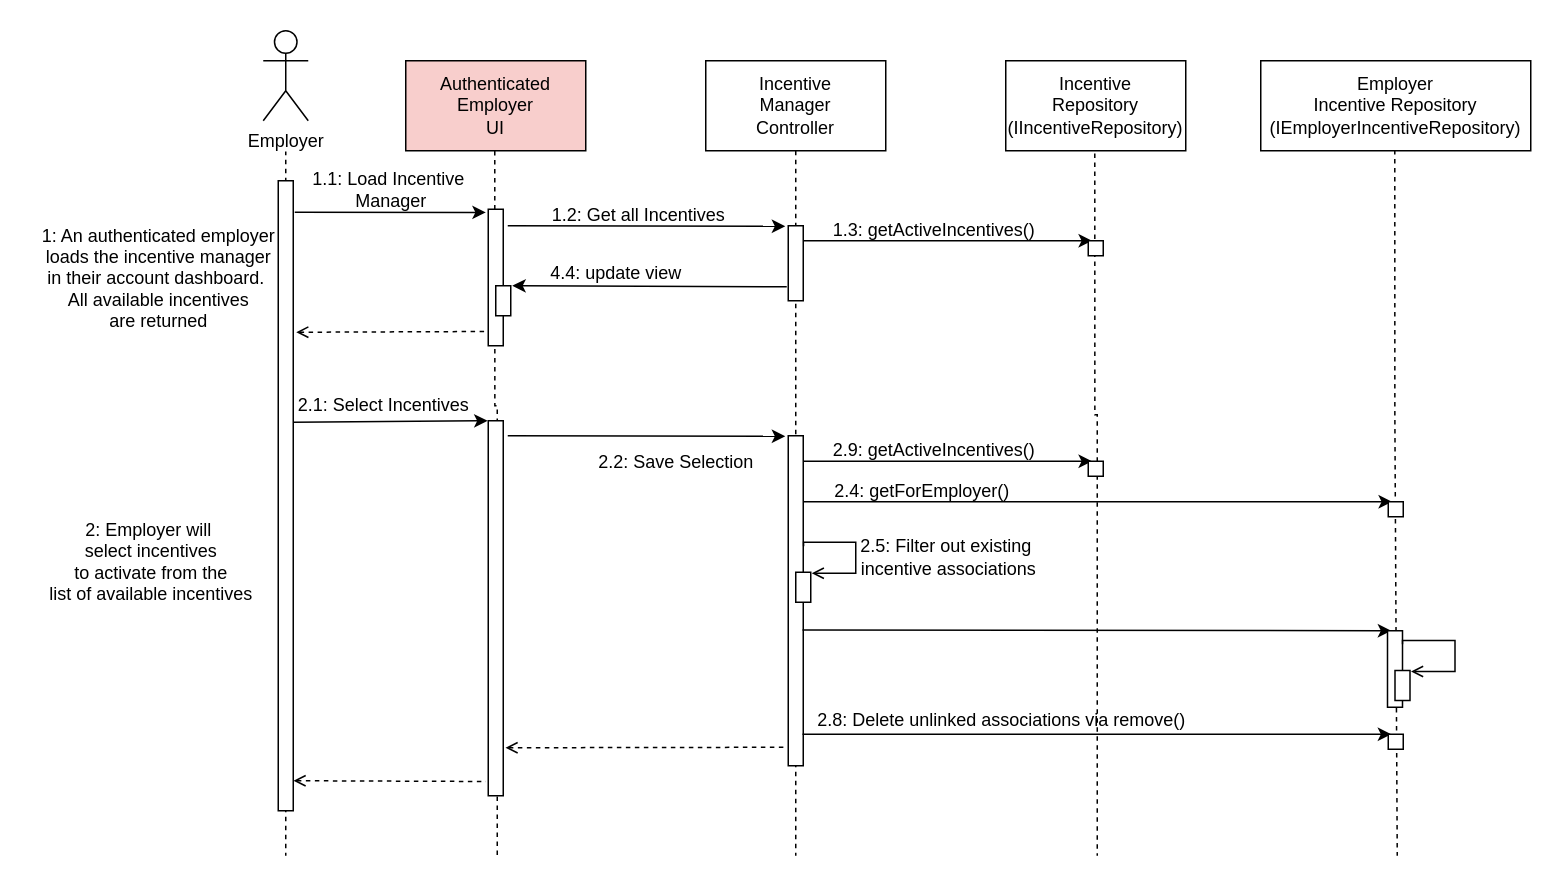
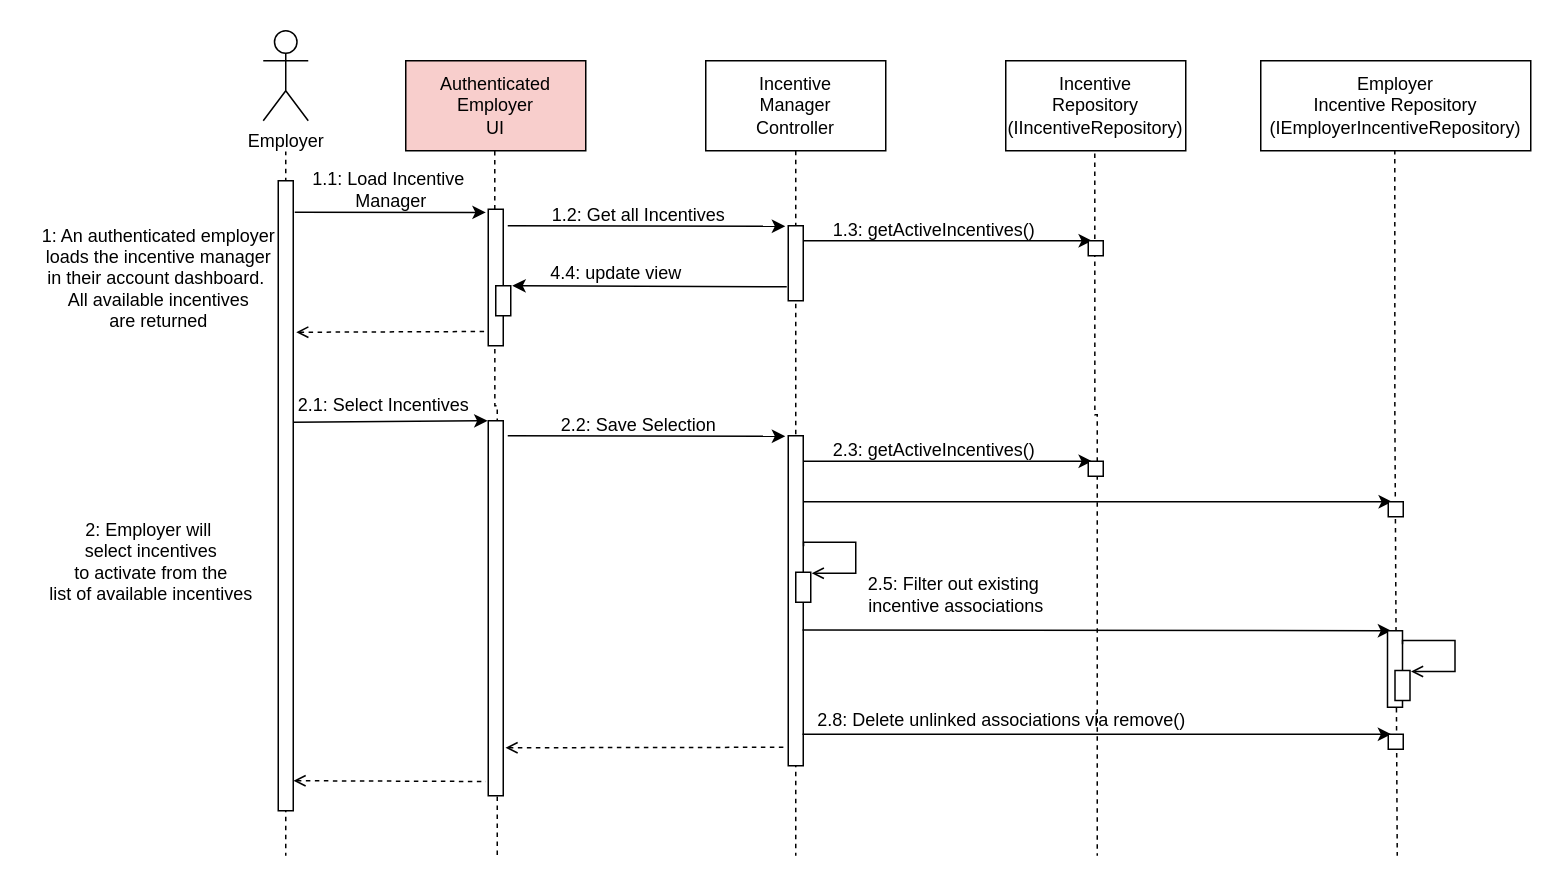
node "2.9: getActiveIncentives()": label "2.9: getActiveIncentives()" -> "2.3: getActiveIncentives()"
node "2.2: Save Selection": moved (676, 463) -> (638, 425)
node "2.4: getForEmployer()": removed
node "2.5: Filter out existing incentive associations": moved (946, 557) -> (953, 594)
